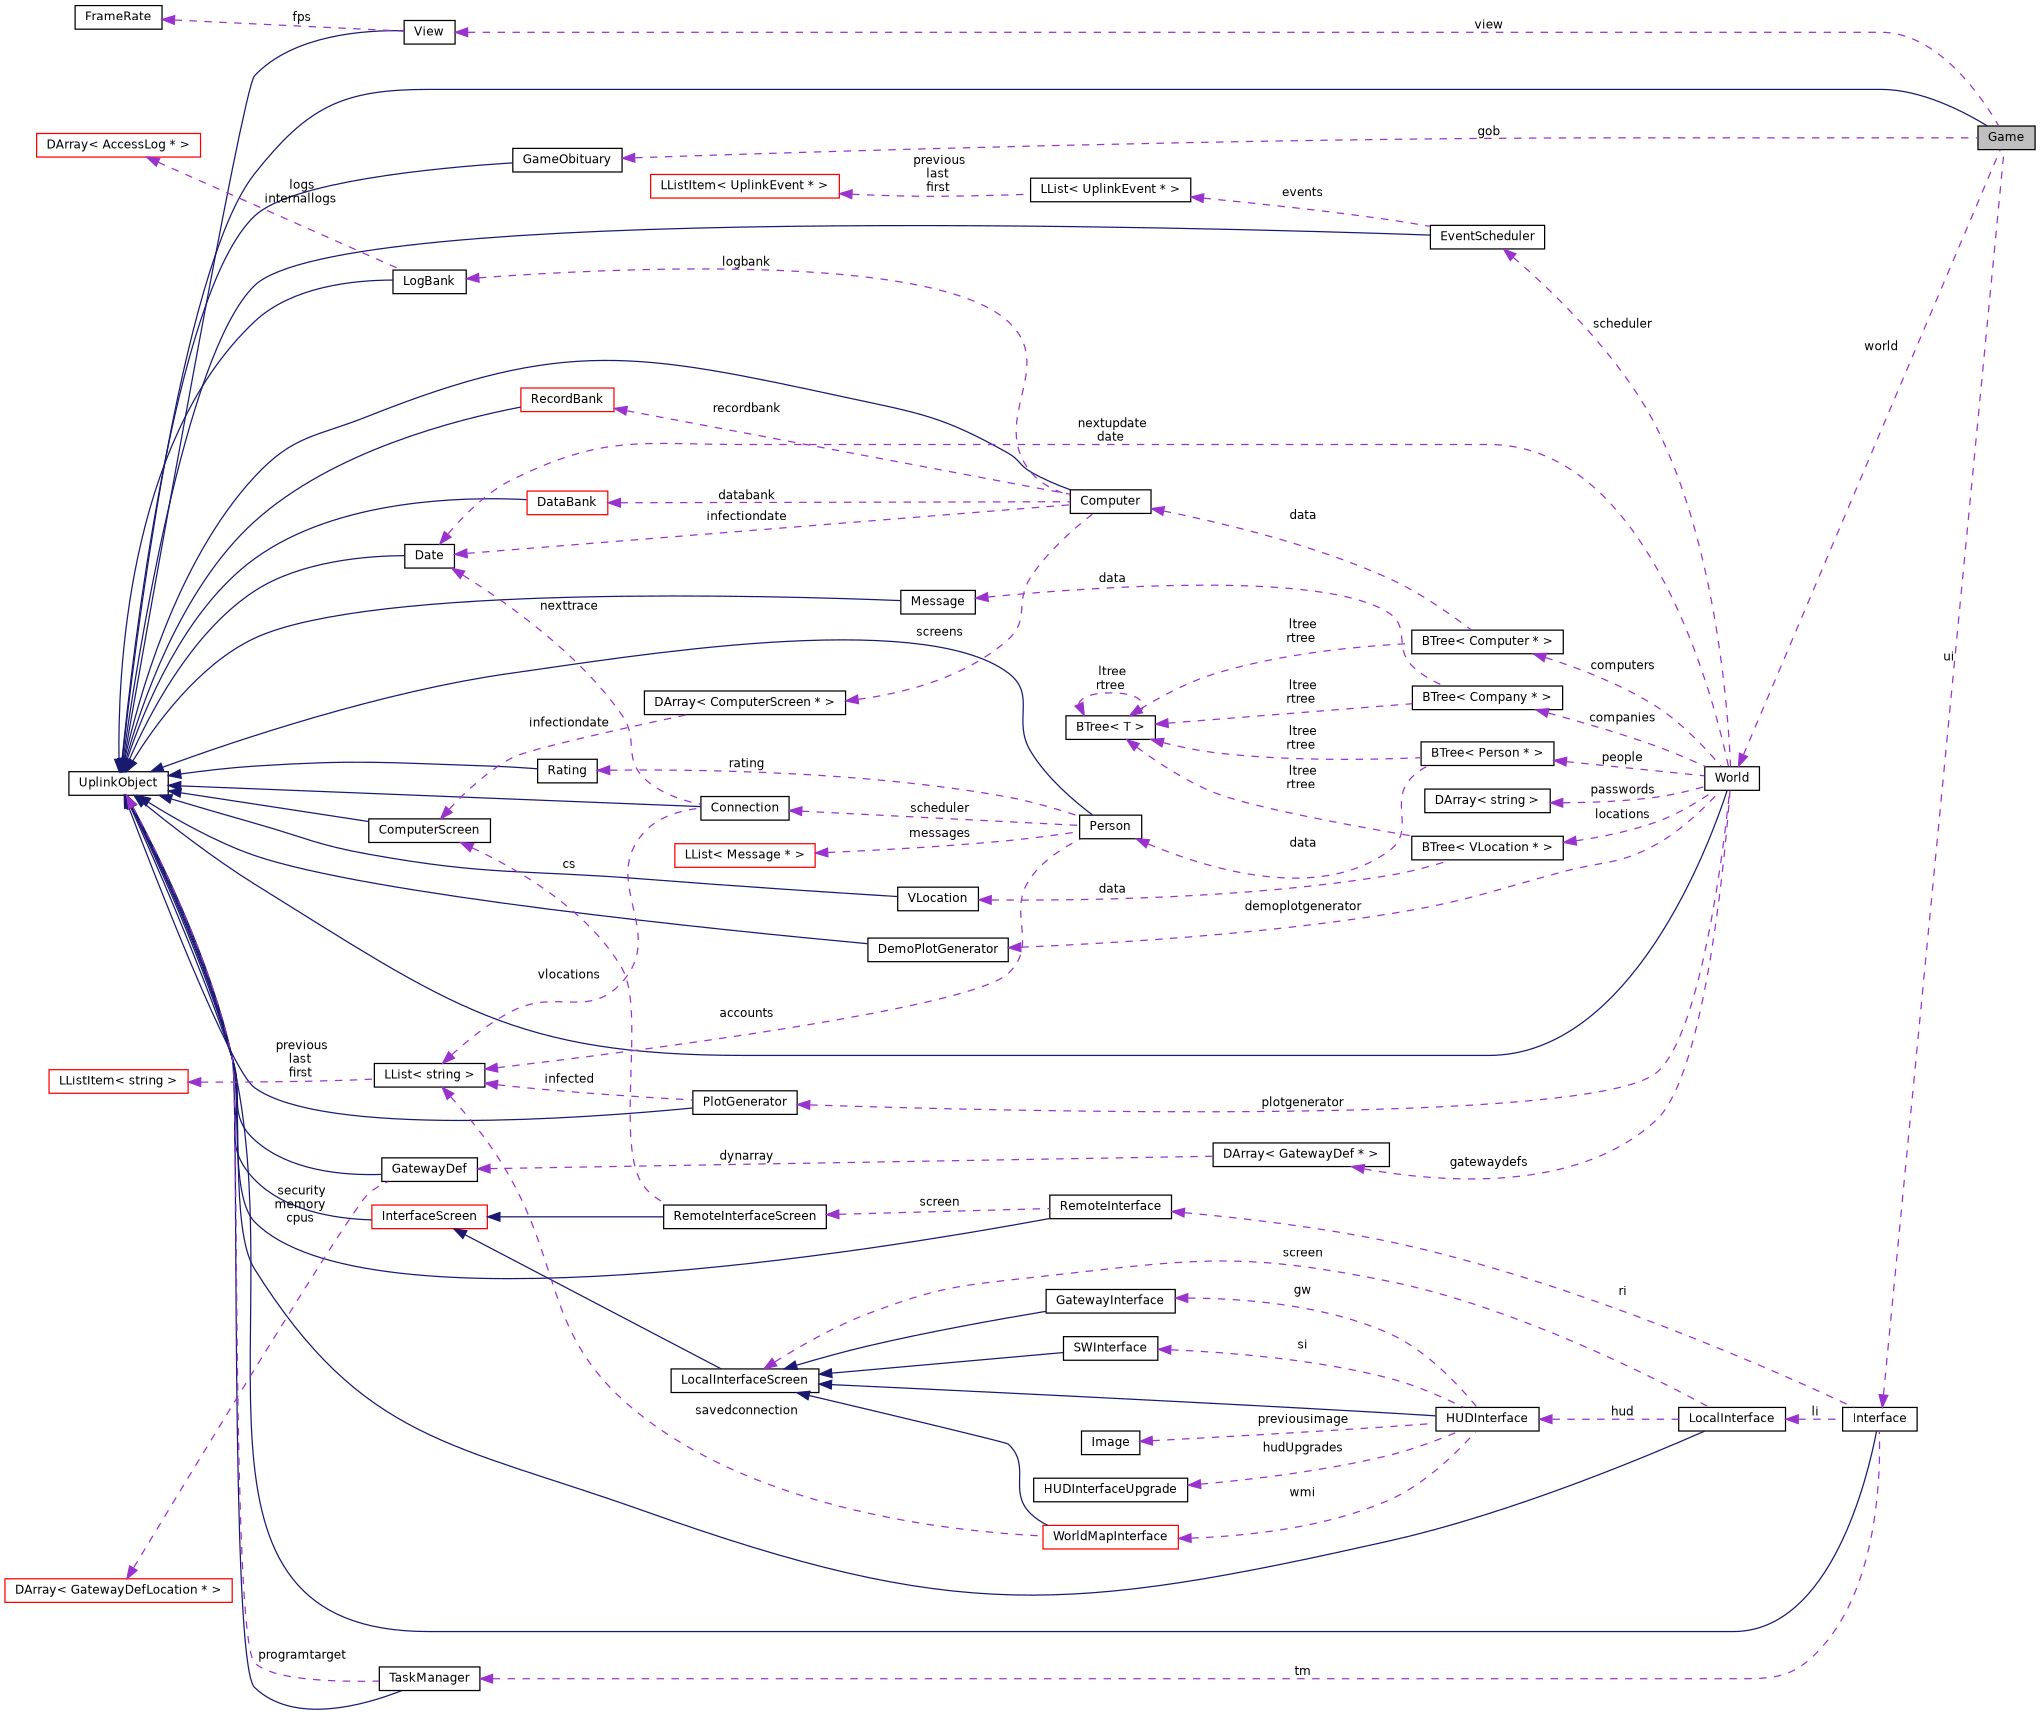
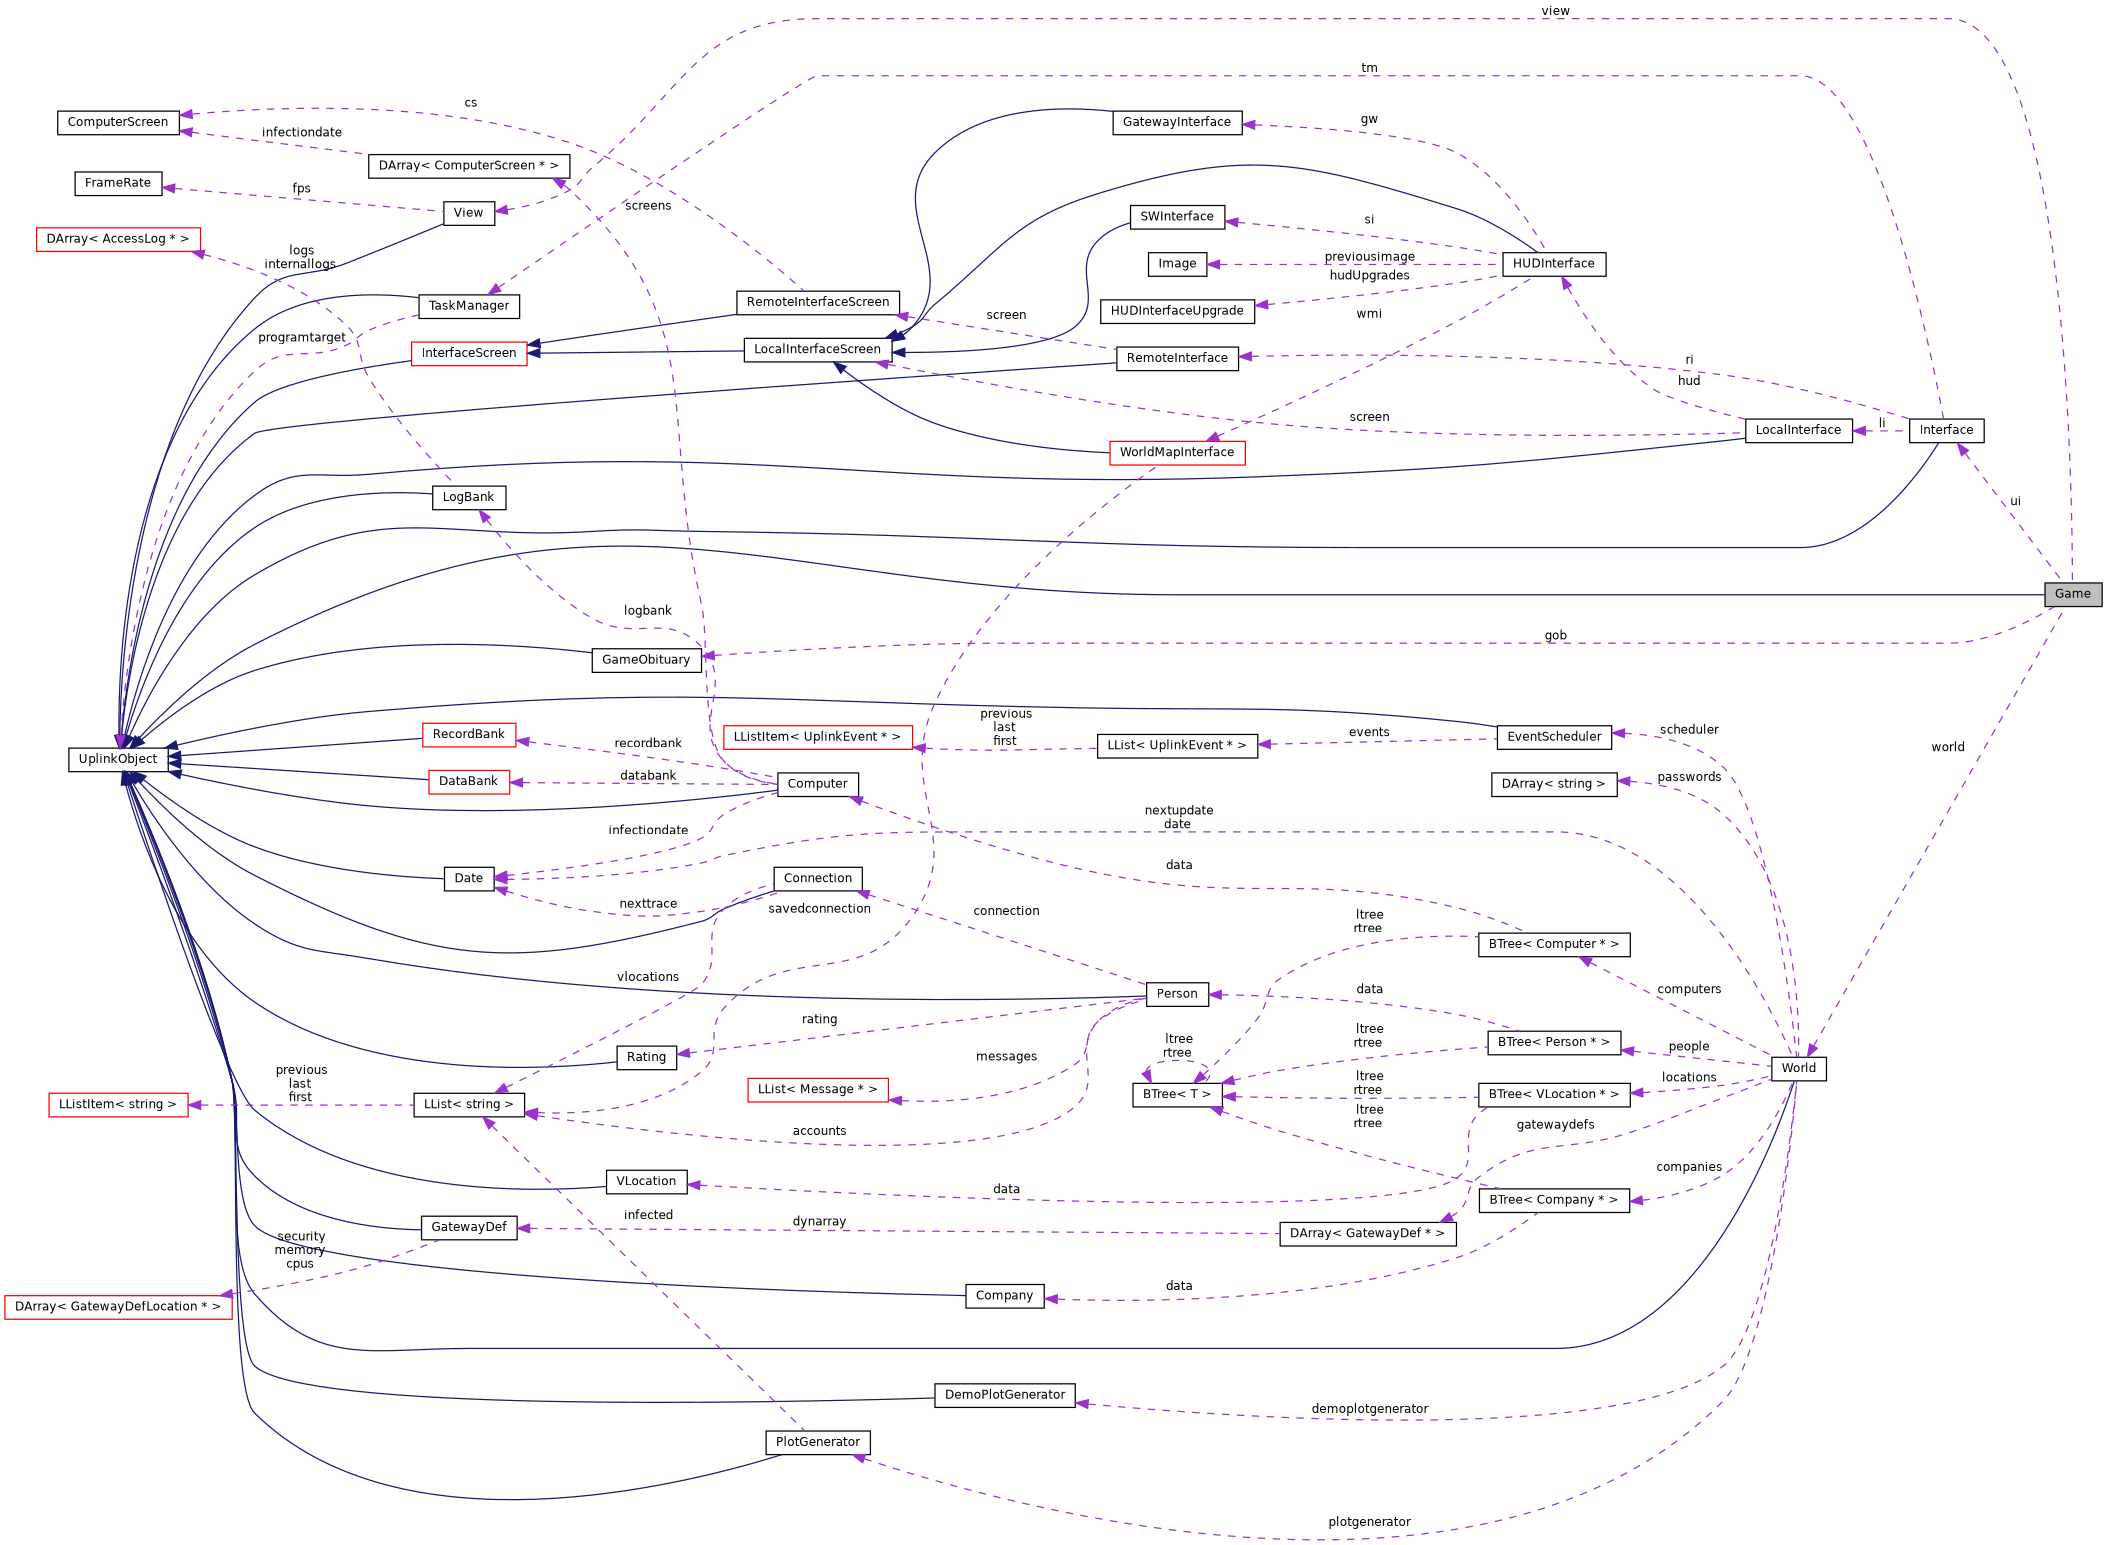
node "Message": label "Message" -> "Company"
edge "ComputerScreen" -> "UplinkObject": removed
edge "Person" -> "Connection": label " scheduler" -> " connection"
